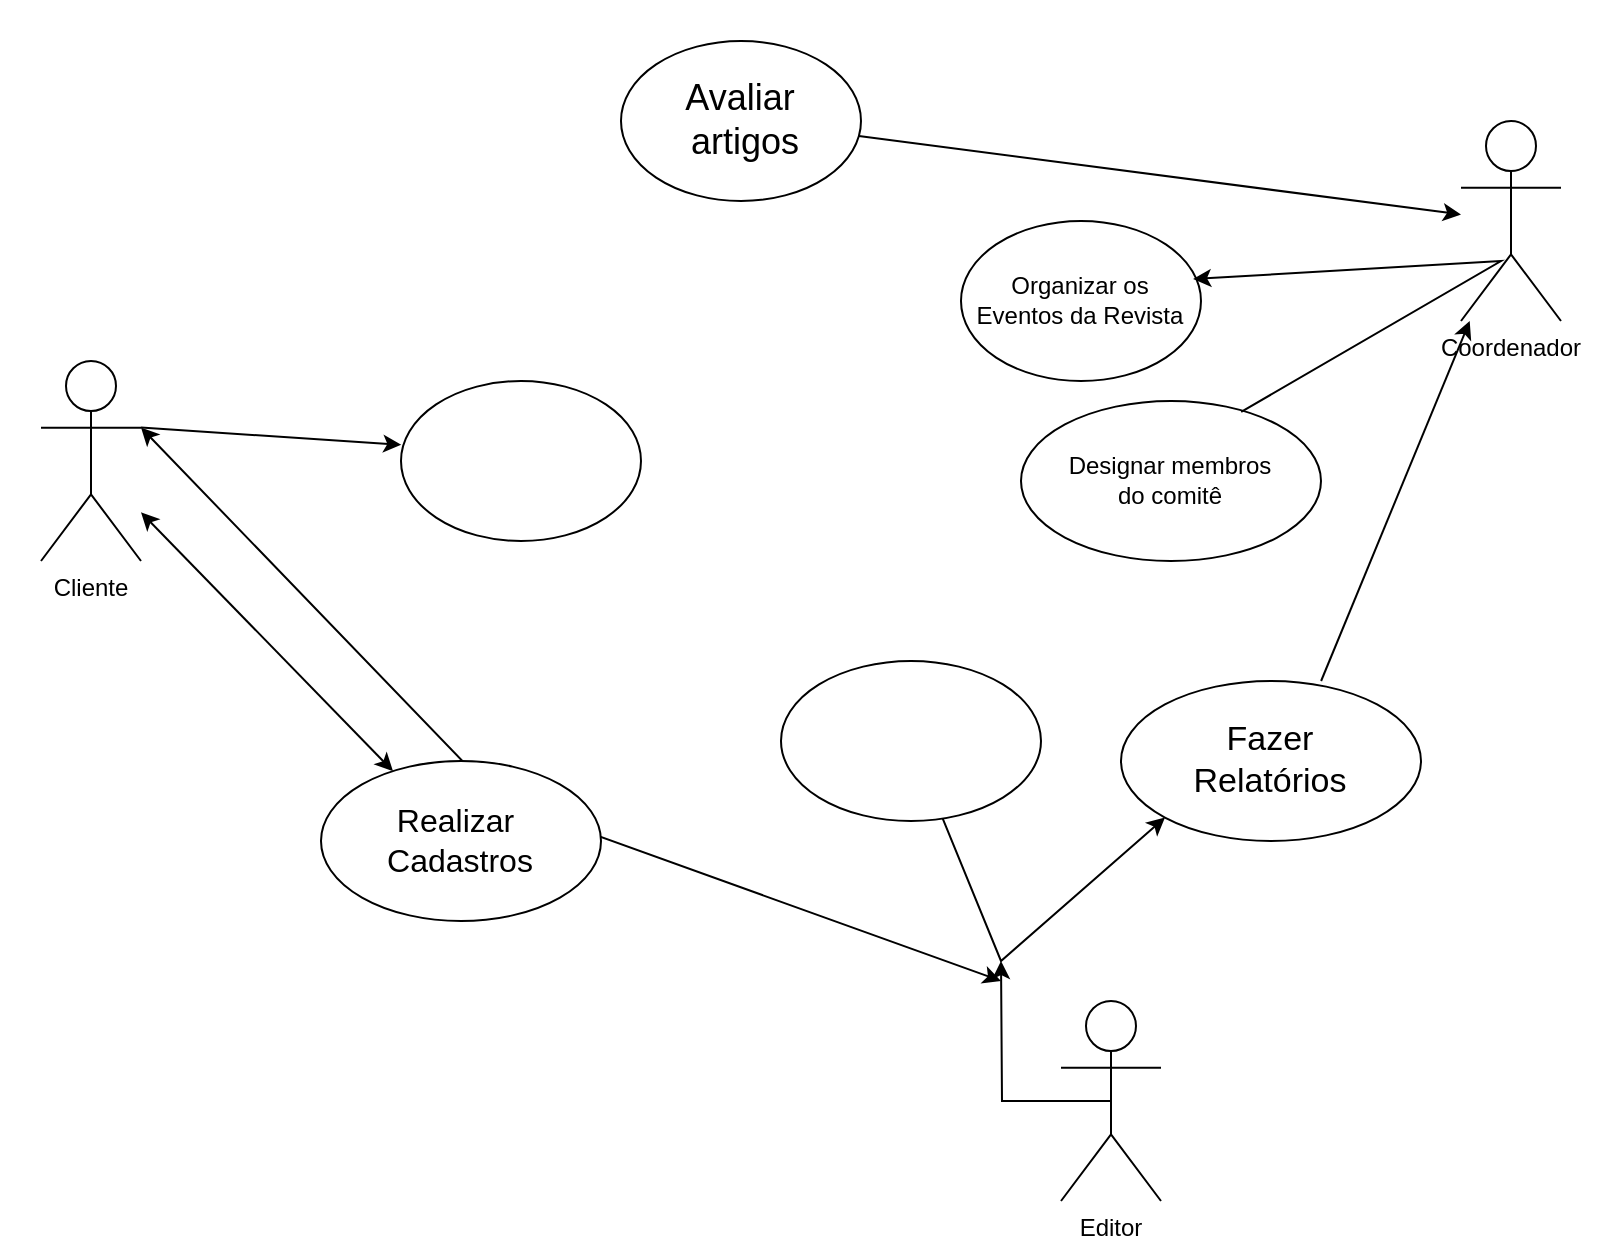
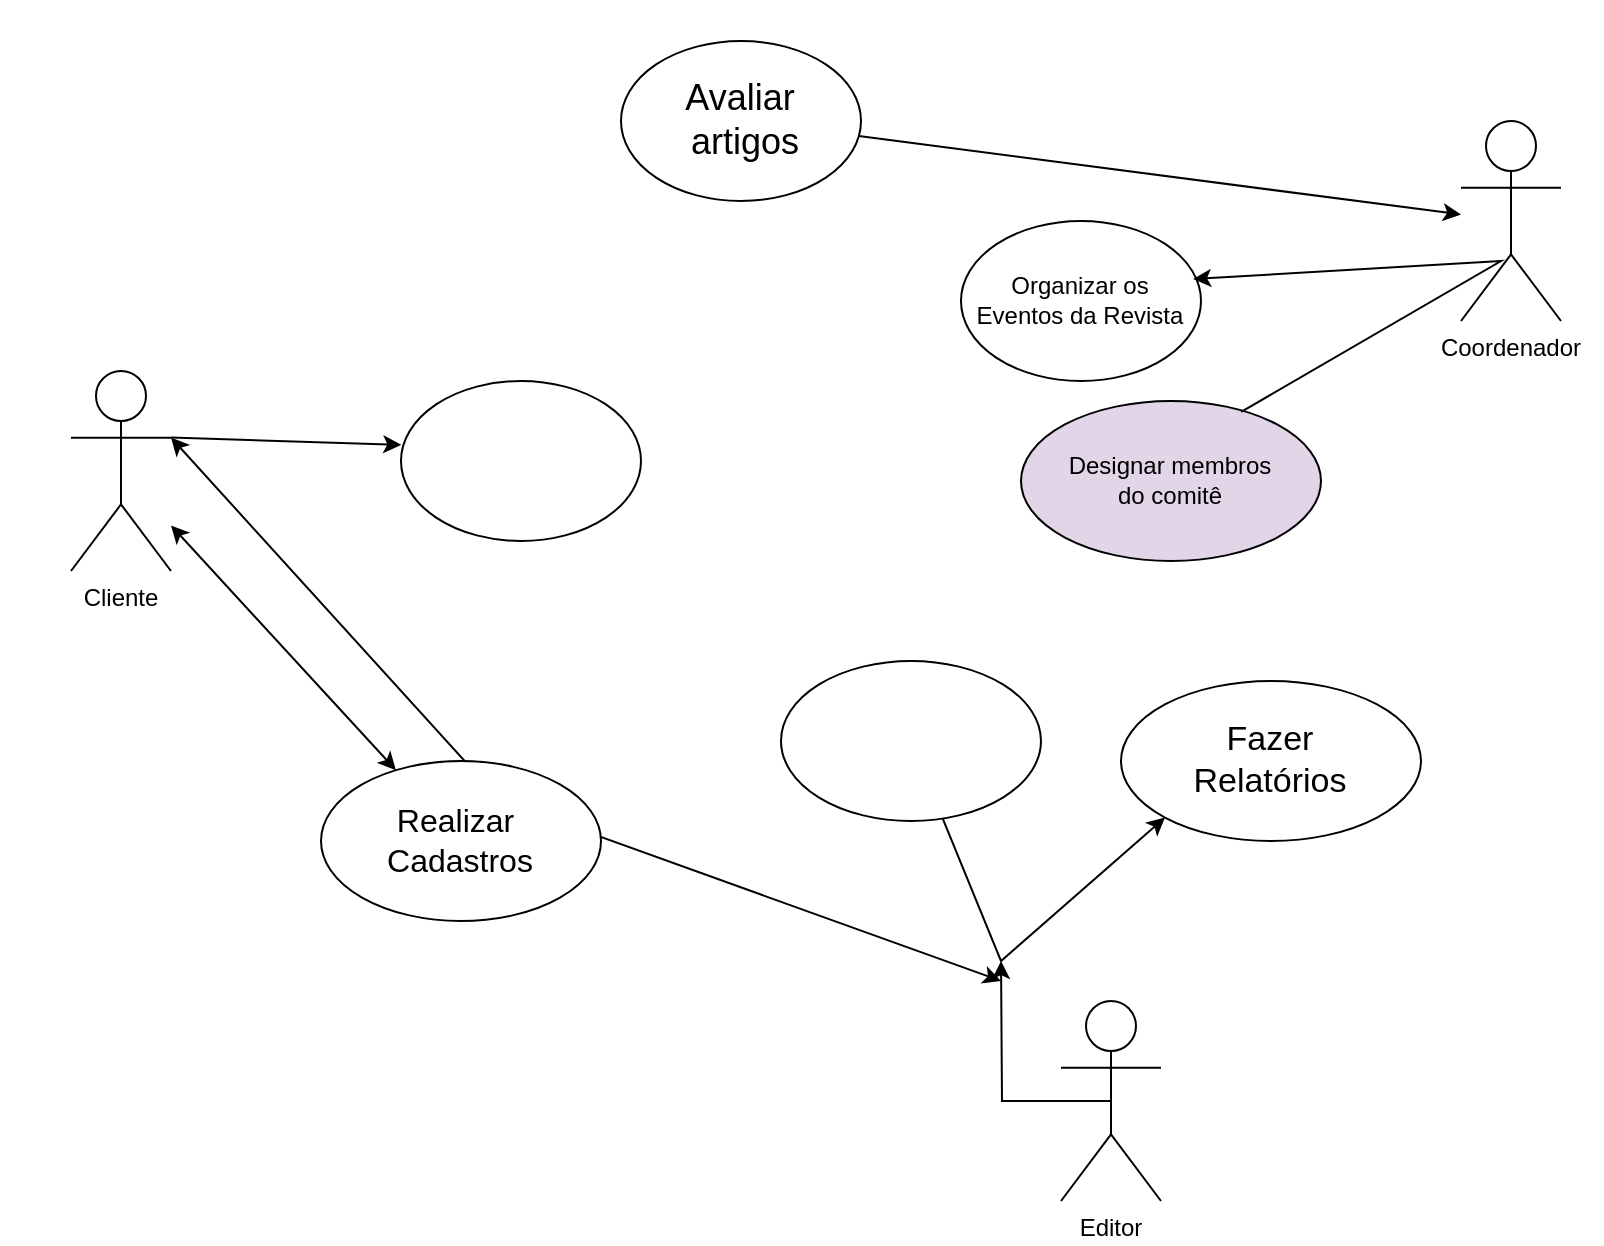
node "Cliente": moved (91, 461) -> (121, 471)
node "Designar membros do comitê": fillcolor #ffffff -> #e1d5e7
edge "Fazer Relatórios" -> "Coordenador": removed
